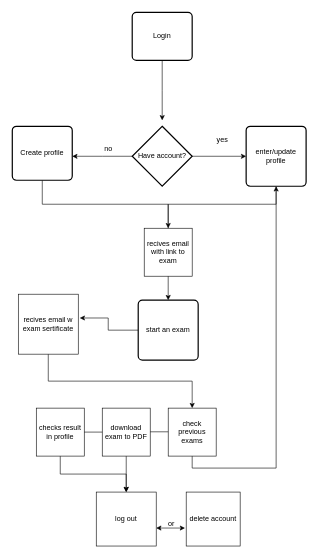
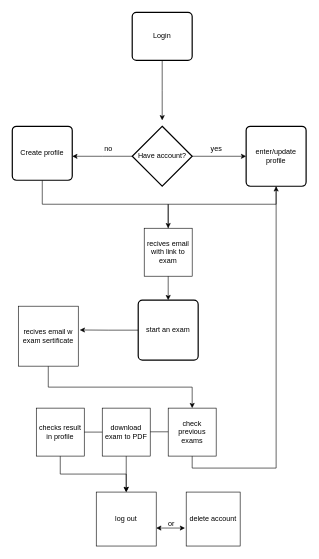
node "yes": moved (222, 140) -> (216, 149)
node "recives email w exam sertificate": moved (48, 324) -> (48, 336)
